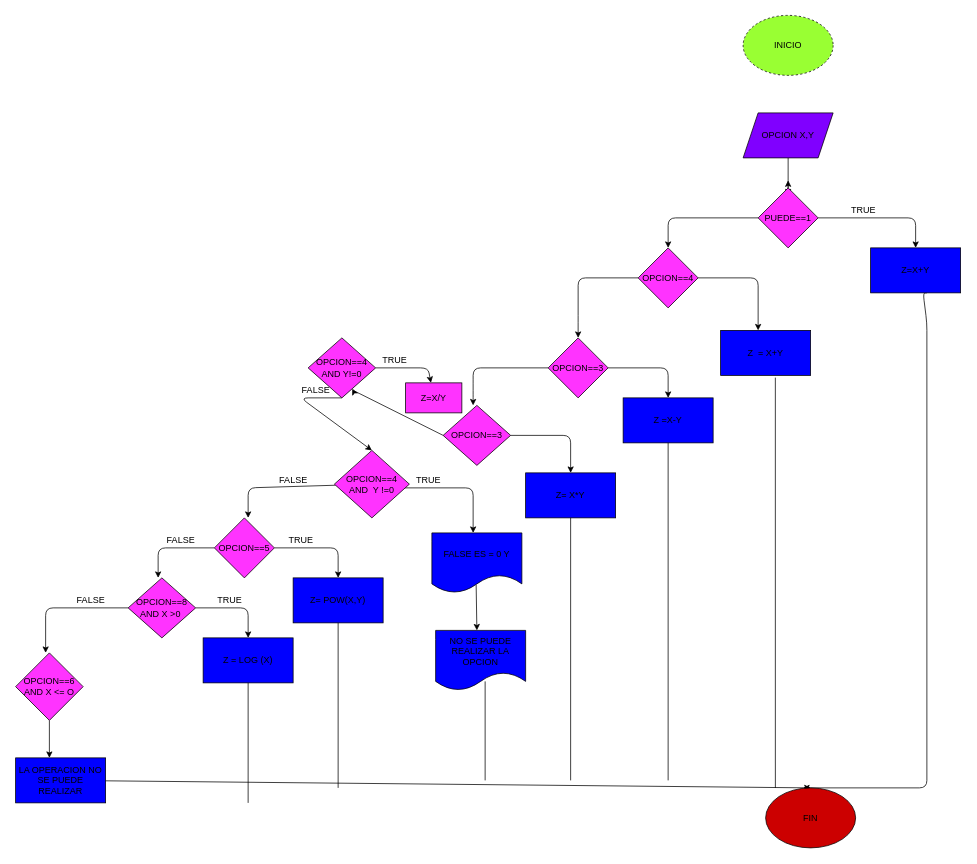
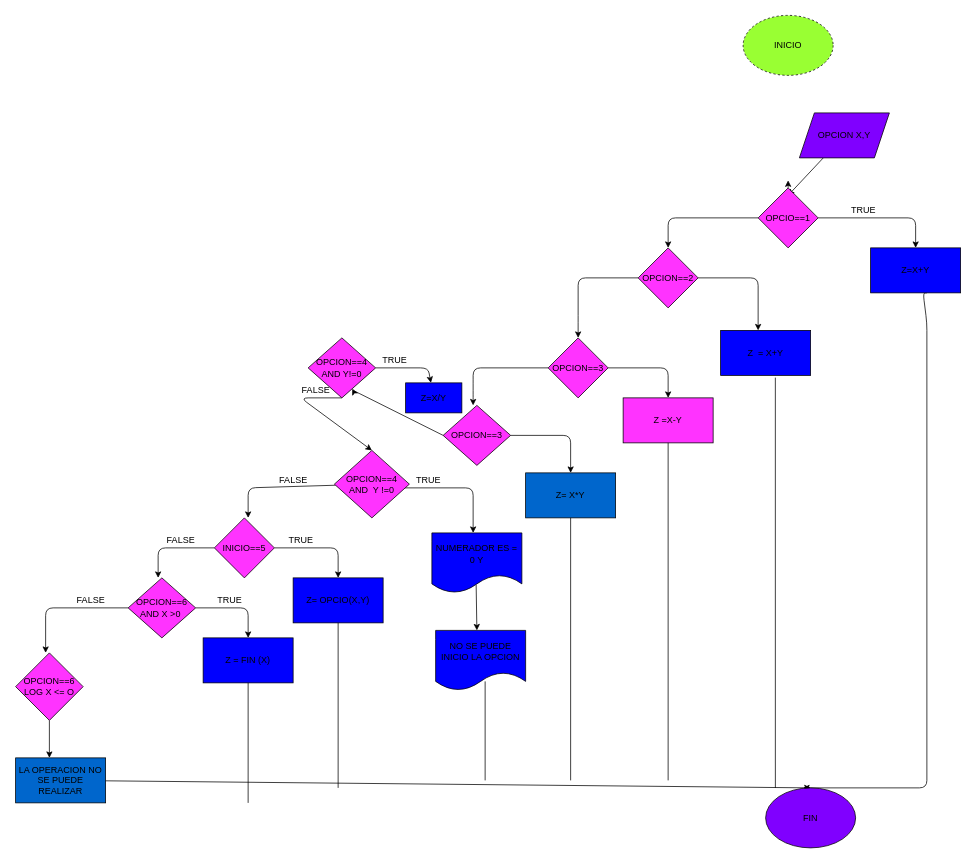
node "OPCION X,Y": moved (788, 135) -> (844, 135)
node "PUEDE==1": label "PUEDE==1" -> "OPCIO==1"
node "OPCION==4": label "OPCION==4" -> "OPCION==2"
node "Z=X/Y": fillcolor #ff33ff -> #0000ff
node "Z =X-Y": fillcolor #0000ff -> #ff33ff
node "Z= X*Y": fillcolor #0000ff -> #0066cc
node "OPCION==5": label "OPCION==5" -> "INICIO==5"
node "FALSE ES = 0 Y": label "FALSE ES = 0 Y" -> "NUMERADOR ES = 0 Y"
node "Z= POW(X,Y)": label "Z= POW(X,Y)" -> "Z= OPCIO(X,Y)"
node "OPCION==8 AND X >0": label "OPCION==8 AND X >0" -> "OPCION==6 AND X >0"
node "NO SE PUEDE REALIZAR LA OPCION": label "NO SE PUEDE REALIZAR LA OPCION" -> "NO SE PUEDE INICIO LA OPCION"
node "Z = LOG (X)": label "Z = LOG (X)" -> "Z = FIN (X)"
node "OPCION==6 AND X <= O": label "OPCION==6 AND X <= O" -> "OPCION==6 LOG X <= O"
node "LA OPERACION NO SE PUEDE REALIZAR": fillcolor #0000ff -> #0066cc
node "FIN": fillcolor #cc0000 -> #8000ff
